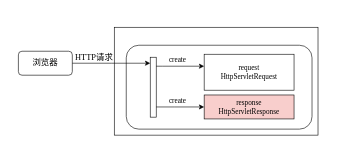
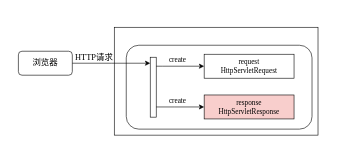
node "request HttpServletRequest": size 90x36 -> 90x24
